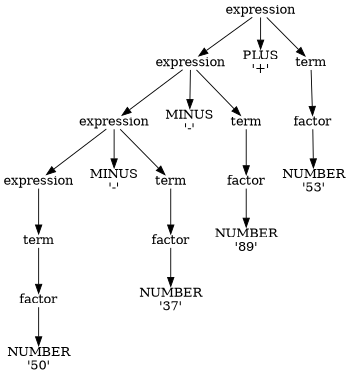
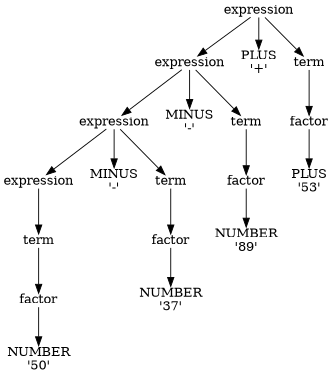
node "NUMBER '53'": label "NUMBER '53'" -> "PLUS '53'"
